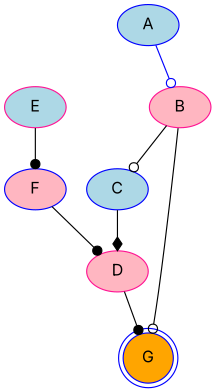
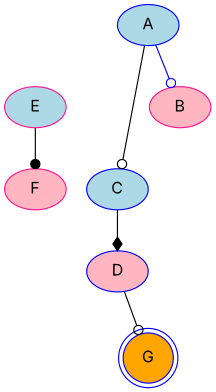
edge "B" -> "C": now "A" -> "C"
node "F": color blue -> deeppink
edge "B" -> "G": removed
edge "F" -> "D": removed
node "D": color deeppink -> blue
edge "D" -> "G": arrowhead dot -> odot
